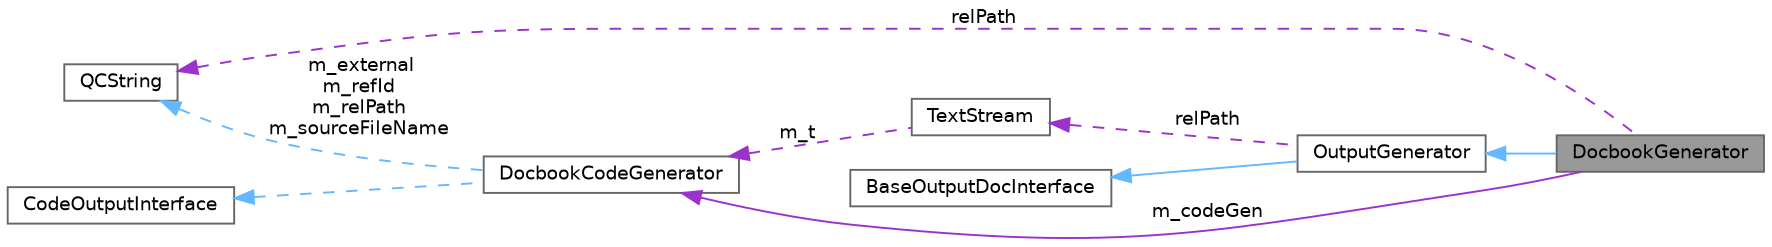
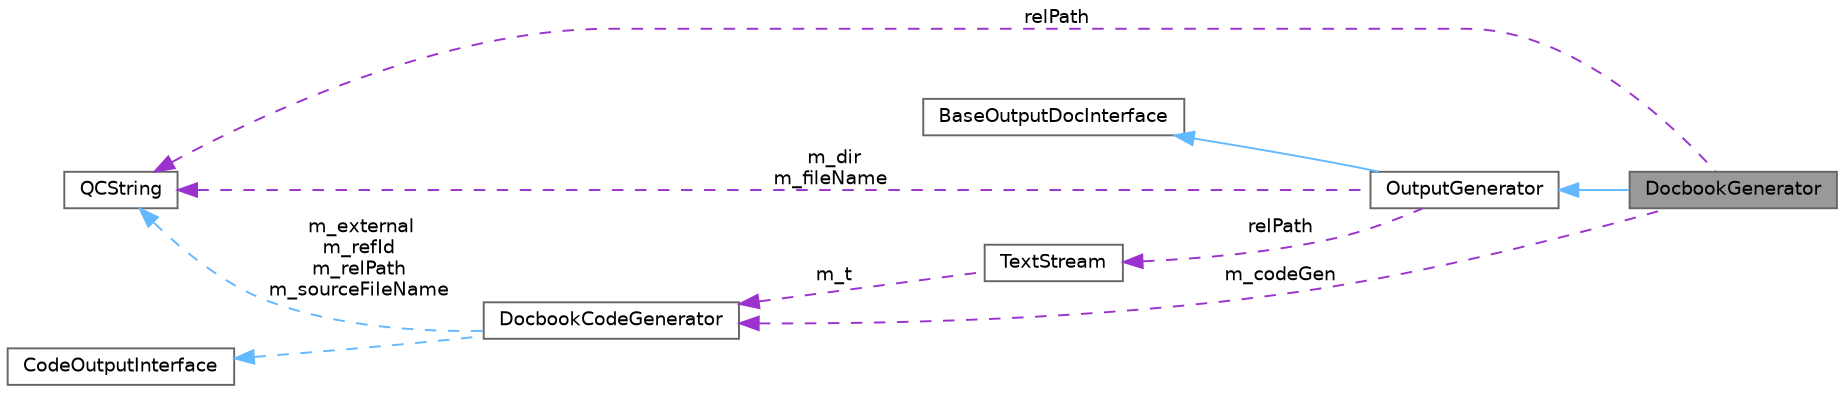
edge "OutputGenerator" -> "QCString": added, label "m_dir m_fileName"
edge "DocbookGenerator" -> "DocbookCodeGenerator": style solid -> dashed
